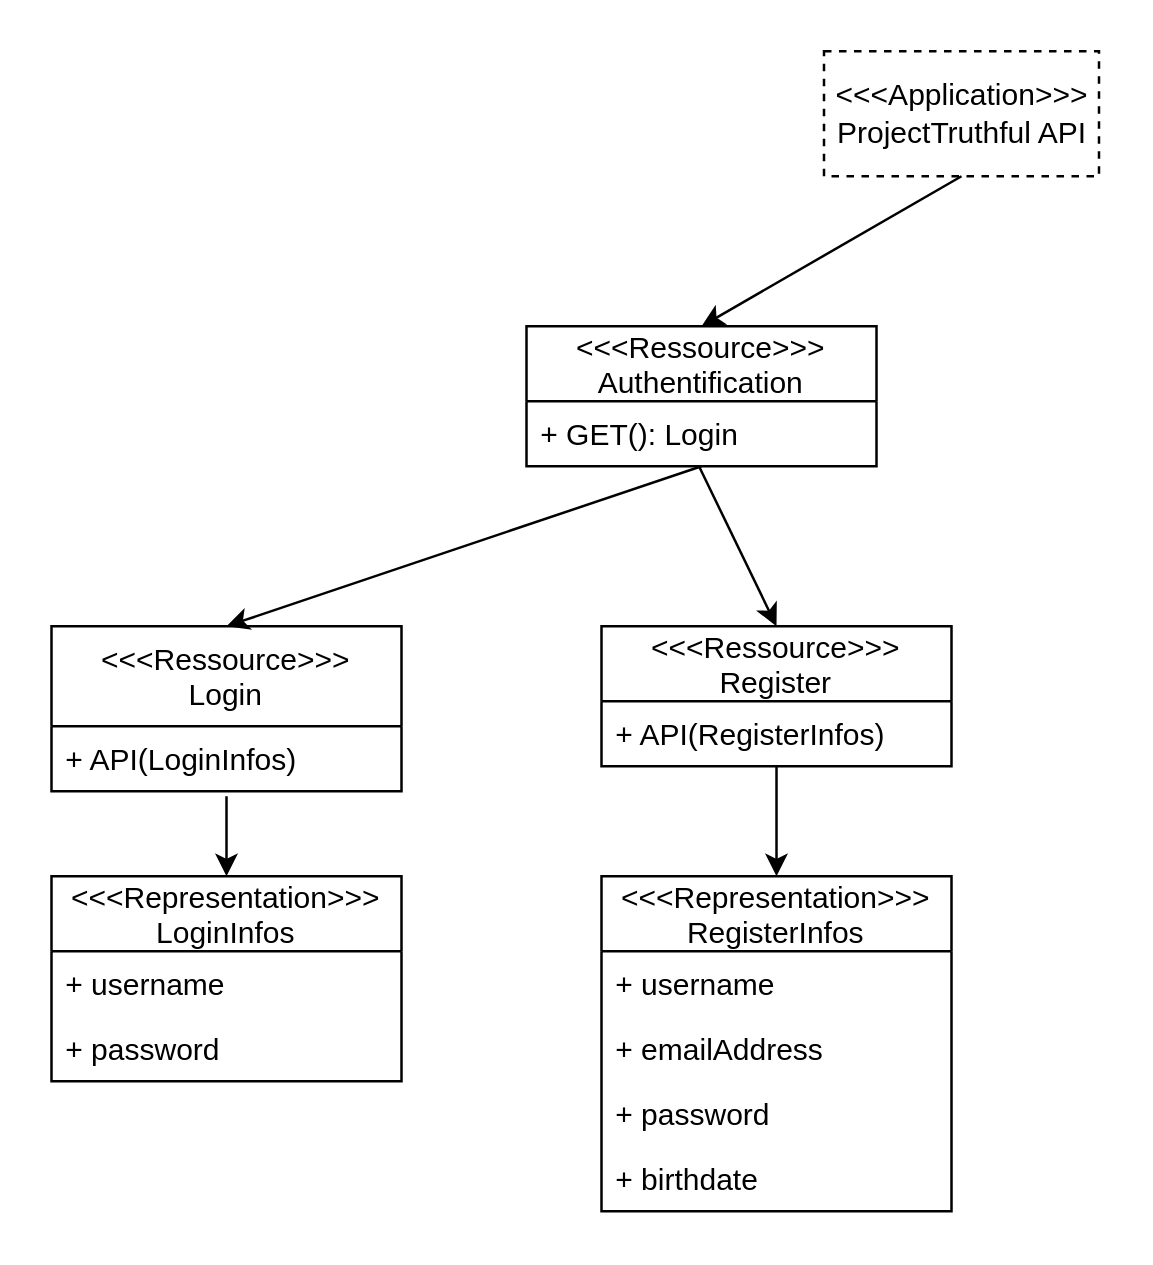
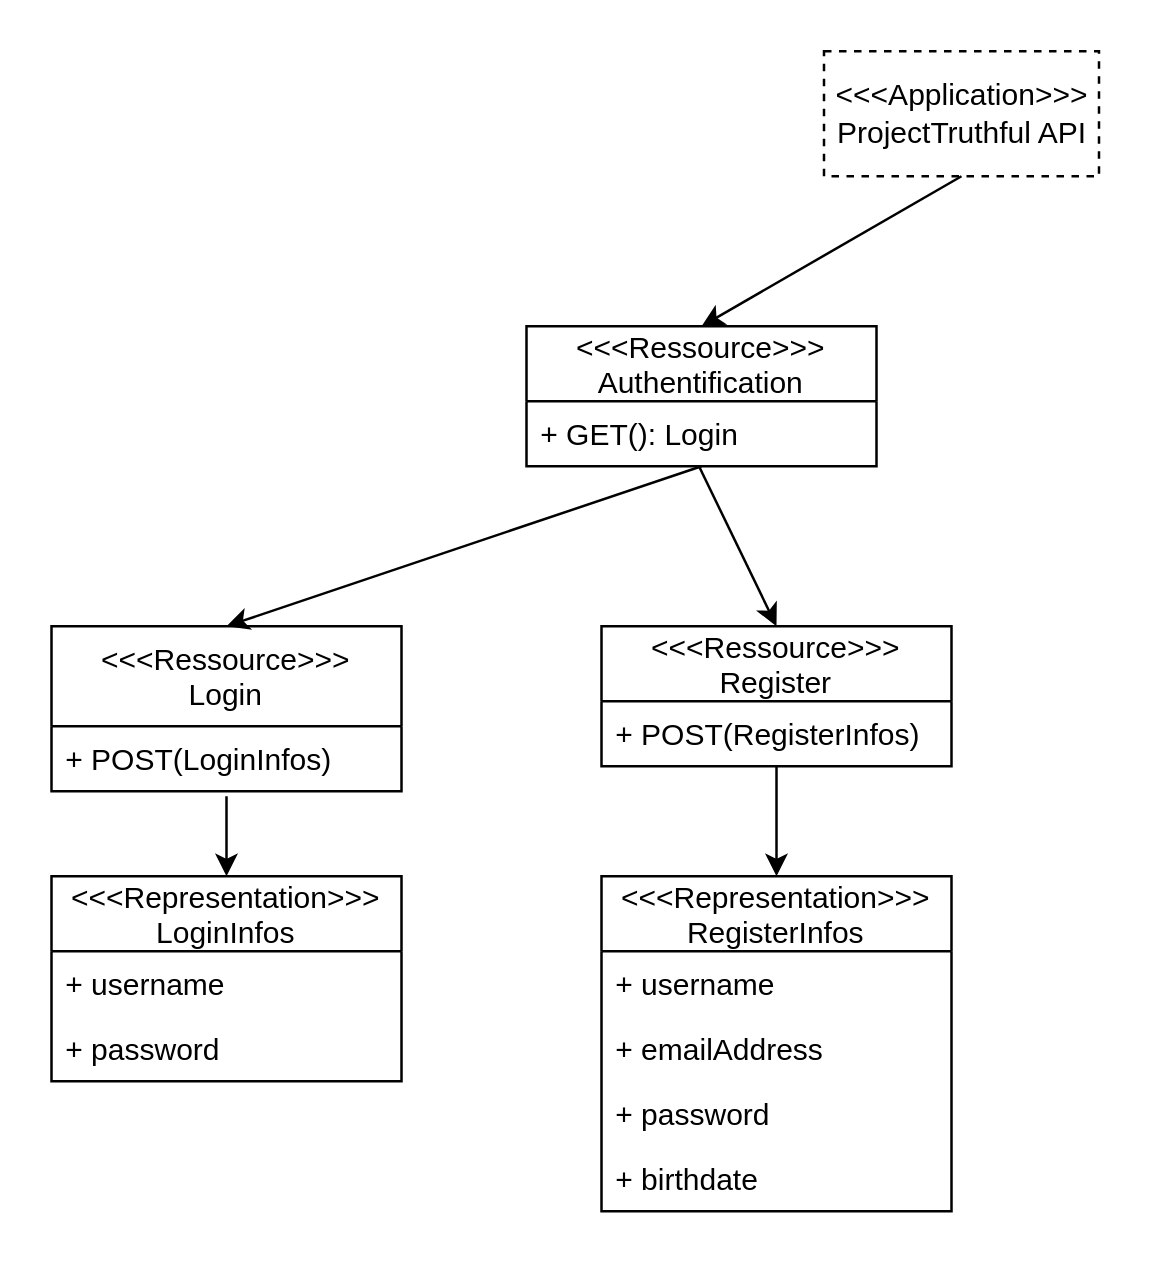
node "+ API(RegisterInfos)": label "+ API(RegisterInfos)" -> "+ POST(RegisterInfos)"
node "+ API(LoginInfos)": label "+ API(LoginInfos)" -> "+ POST(LoginInfos)"
